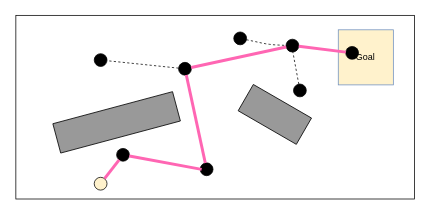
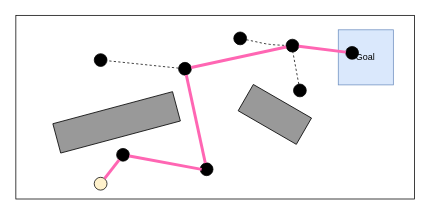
node "Goal": fillcolor #fff2cc -> #dae8fc
